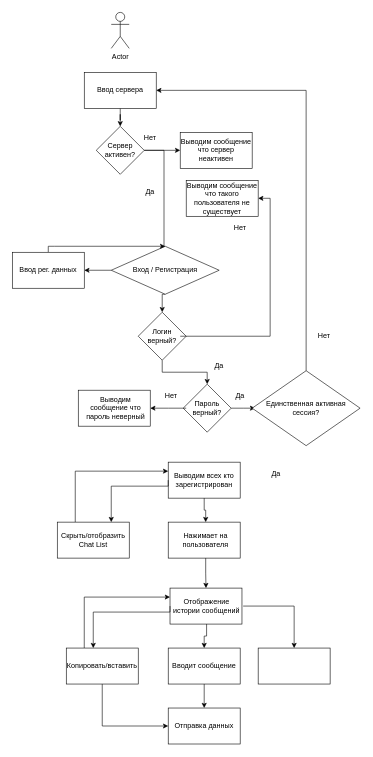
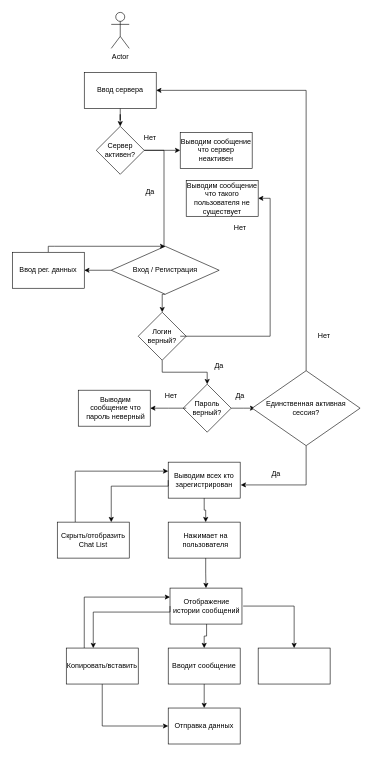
edge "Единственная активная сессия?" -> "Выводим всех кто зарегистрирован": added
